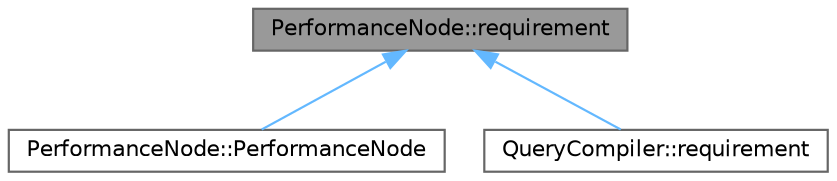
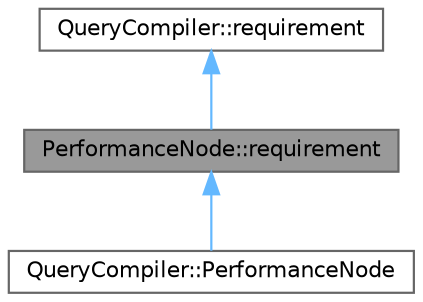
edge "QueryCompiler::requirement" -> "PerformanceNode::requirement": reversed
node "PerformanceNode::PerformanceNode": label "PerformanceNode::PerformanceNode" -> "QueryCompiler::PerformanceNode"
